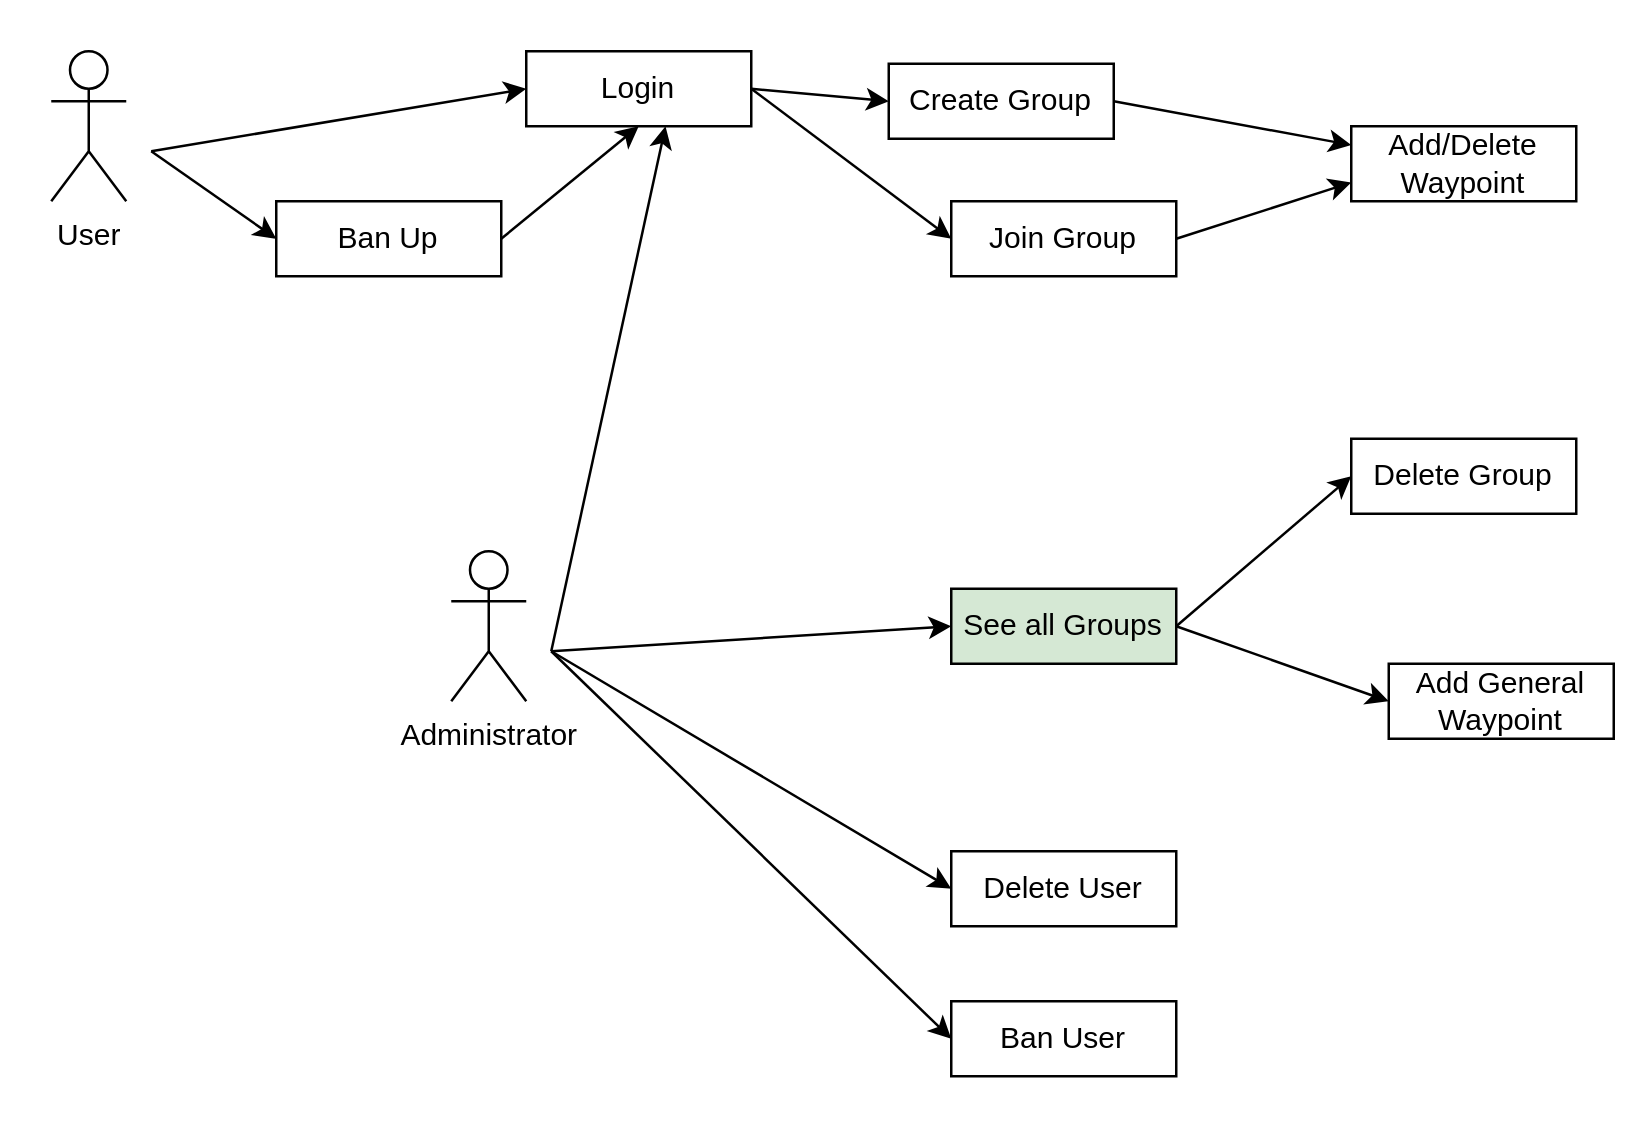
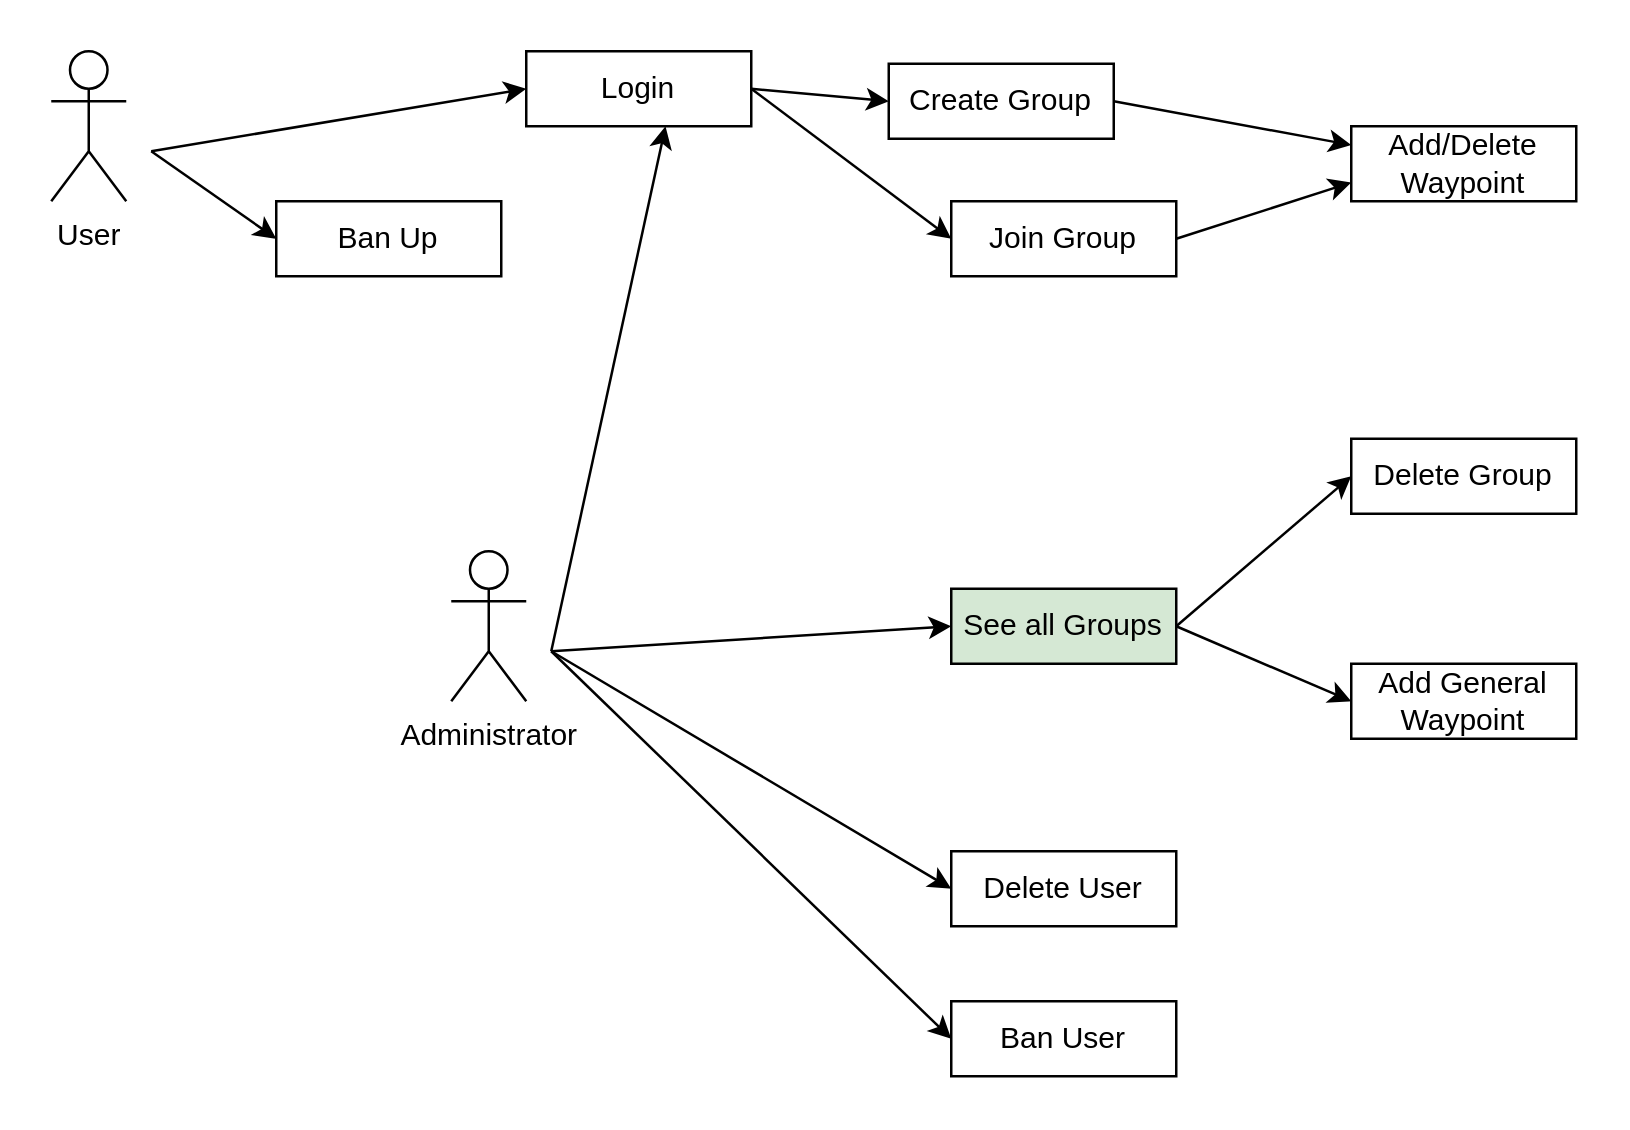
edge "Ban Up" -> "Login": removed
node "Add General Waypoint": moved (1501, 701) -> (1464, 701)
